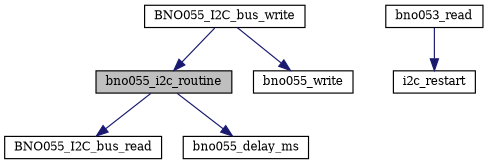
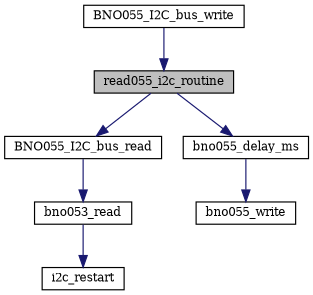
edge "BNO055_I2C_bus_write" -> "bno055_write": now "bno055_delay_ms" -> "bno055_write"
node "bno055_i2c_routine": label "bno055_i2c_routine" -> "read055_i2c_routine"
edge "BNO055_I2C_bus_read" -> "bno053_read": added
